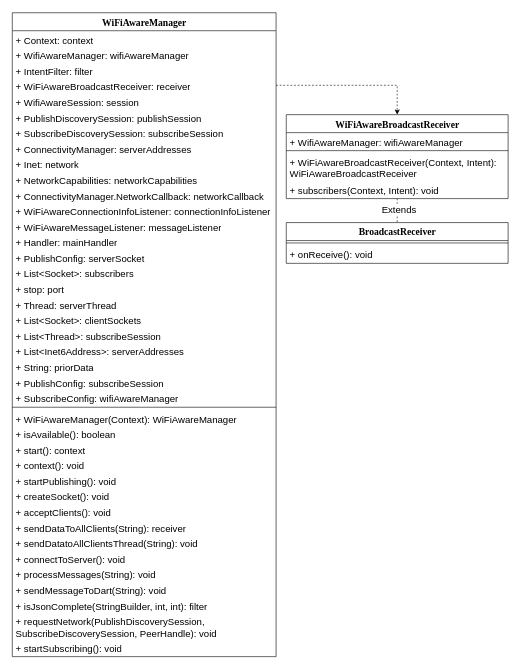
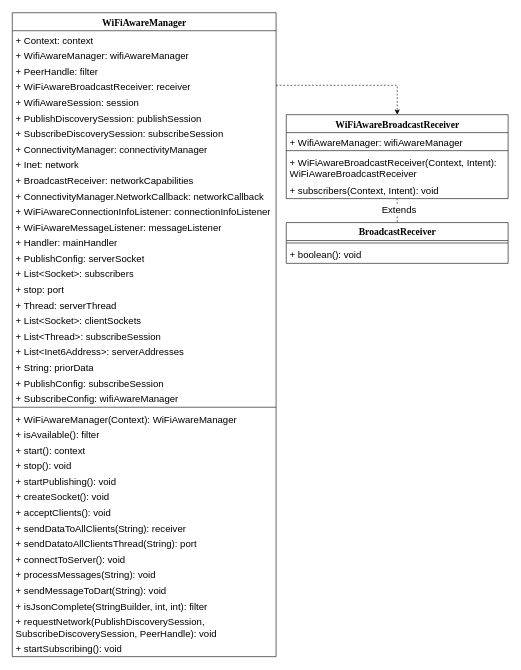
node "+ IntentFilter: filter": label "+ IntentFilter: filter" -> "+ PeerHandle: filter"
node "+ ConnectivityManager: serverAddresses": label "+ ConnectivityManager: serverAddresses" -> "+ ConnectivityManager: connectivityManager"
node "+ NetworkCapabilities: networkCapabilities": label "+ NetworkCapabilities: networkCapabilities" -> "+ BroadcastReceiver: networkCapabilities"
node "+ onReceive(): void": label "+ onReceive(): void" -> "+ boolean(): void"
node "+ isAvailable(): boolean": label "+ isAvailable(): boolean" -> "+ isAvailable(): filter"
node "+ context(): void": label "+ context(): void" -> "+ stop(): void"
node "+ sendDatatoAllClientsThread(String): void": label "+ sendDatatoAllClientsThread(String): void" -> "+ sendDatatoAllClientsThread(String): port"
